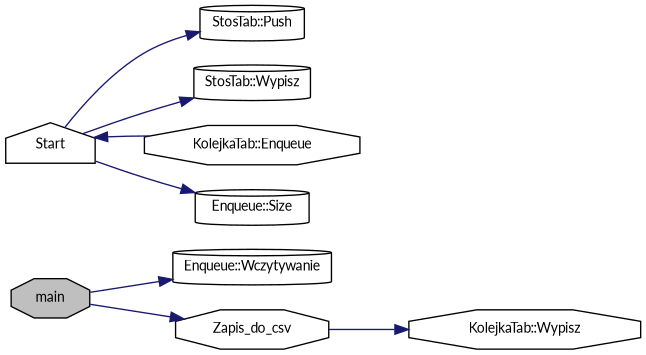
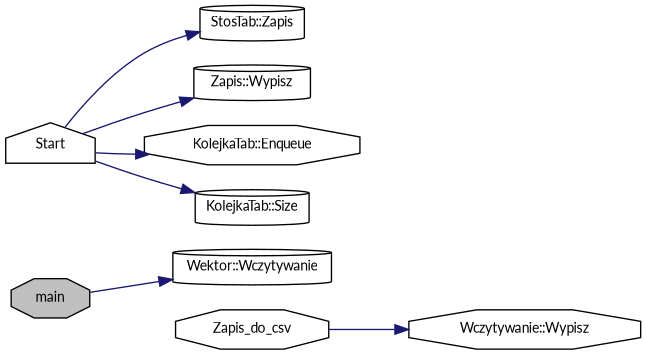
node "StosTab::Push": label "StosTab::Push" -> "StosTab::Zapis"
node "StosTab::Wypisz": label "StosTab::Wypisz" -> "Zapis::Wypisz"
edge "KolejkaTab::Enqueue" -> "Start": reversed
node "Enqueue::Size": label "Enqueue::Size" -> "KolejkaTab::Size"
node "Enqueue::Wczytywanie": label "Enqueue::Wczytywanie" -> "Wektor::Wczytywanie"
edge "main" -> "Zapis_do_csv": removed
node "KolejkaTab::Wypisz": label "KolejkaTab::Wypisz" -> "Wczytywanie::Wypisz"
